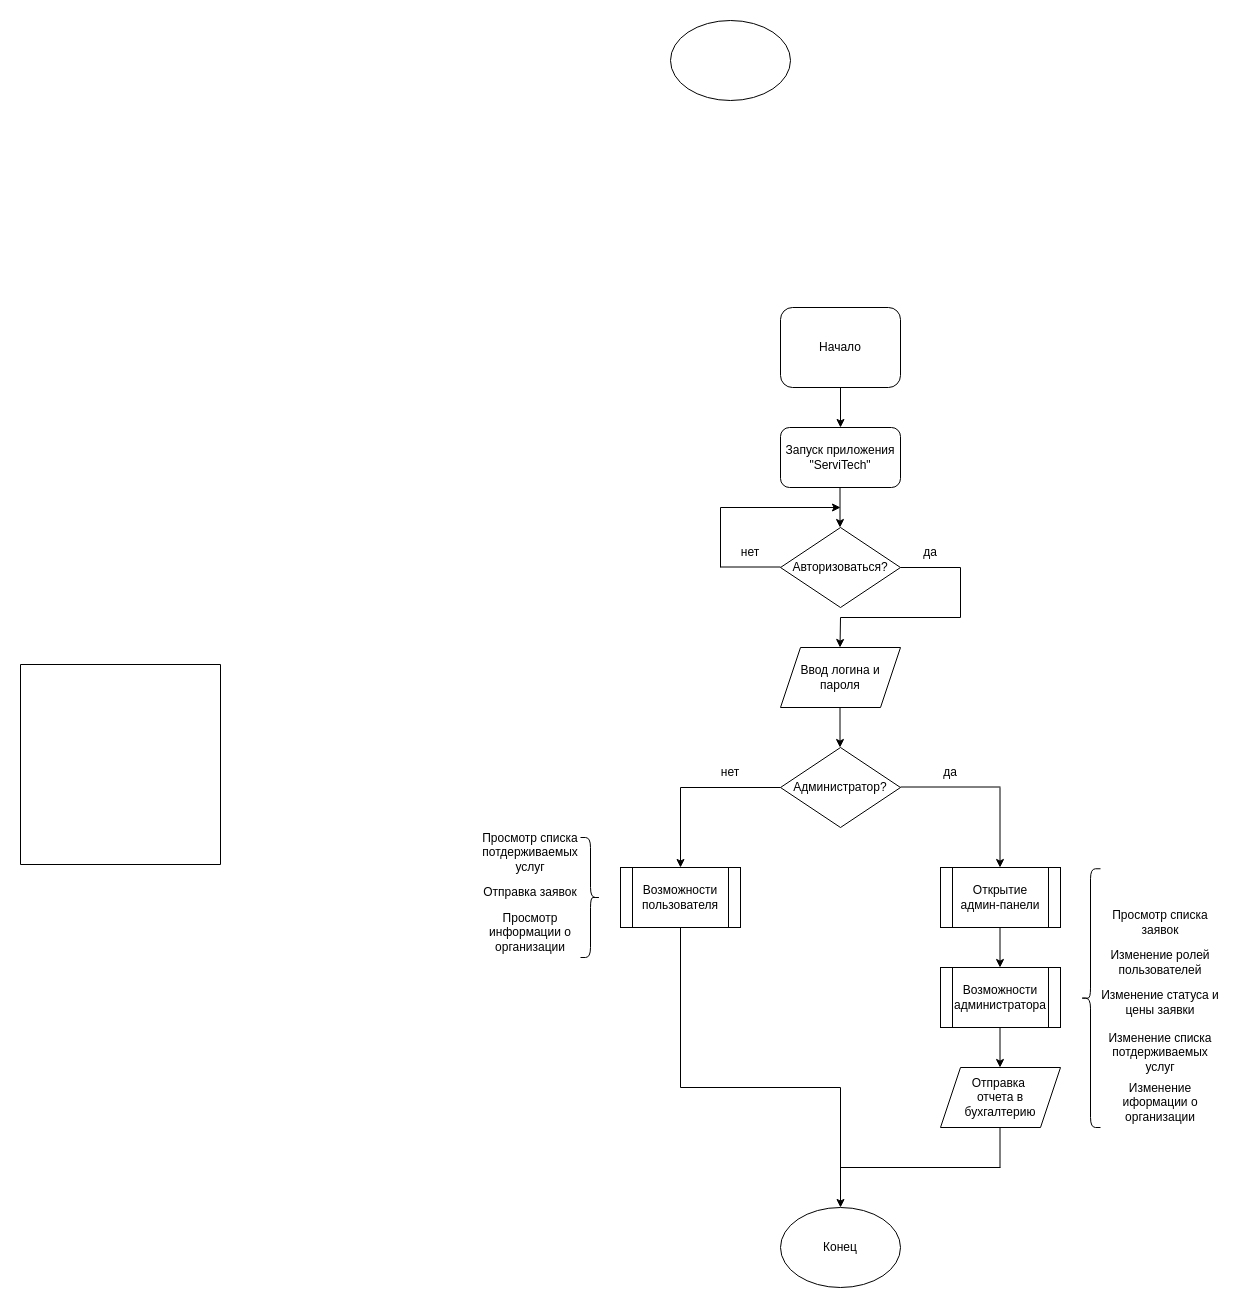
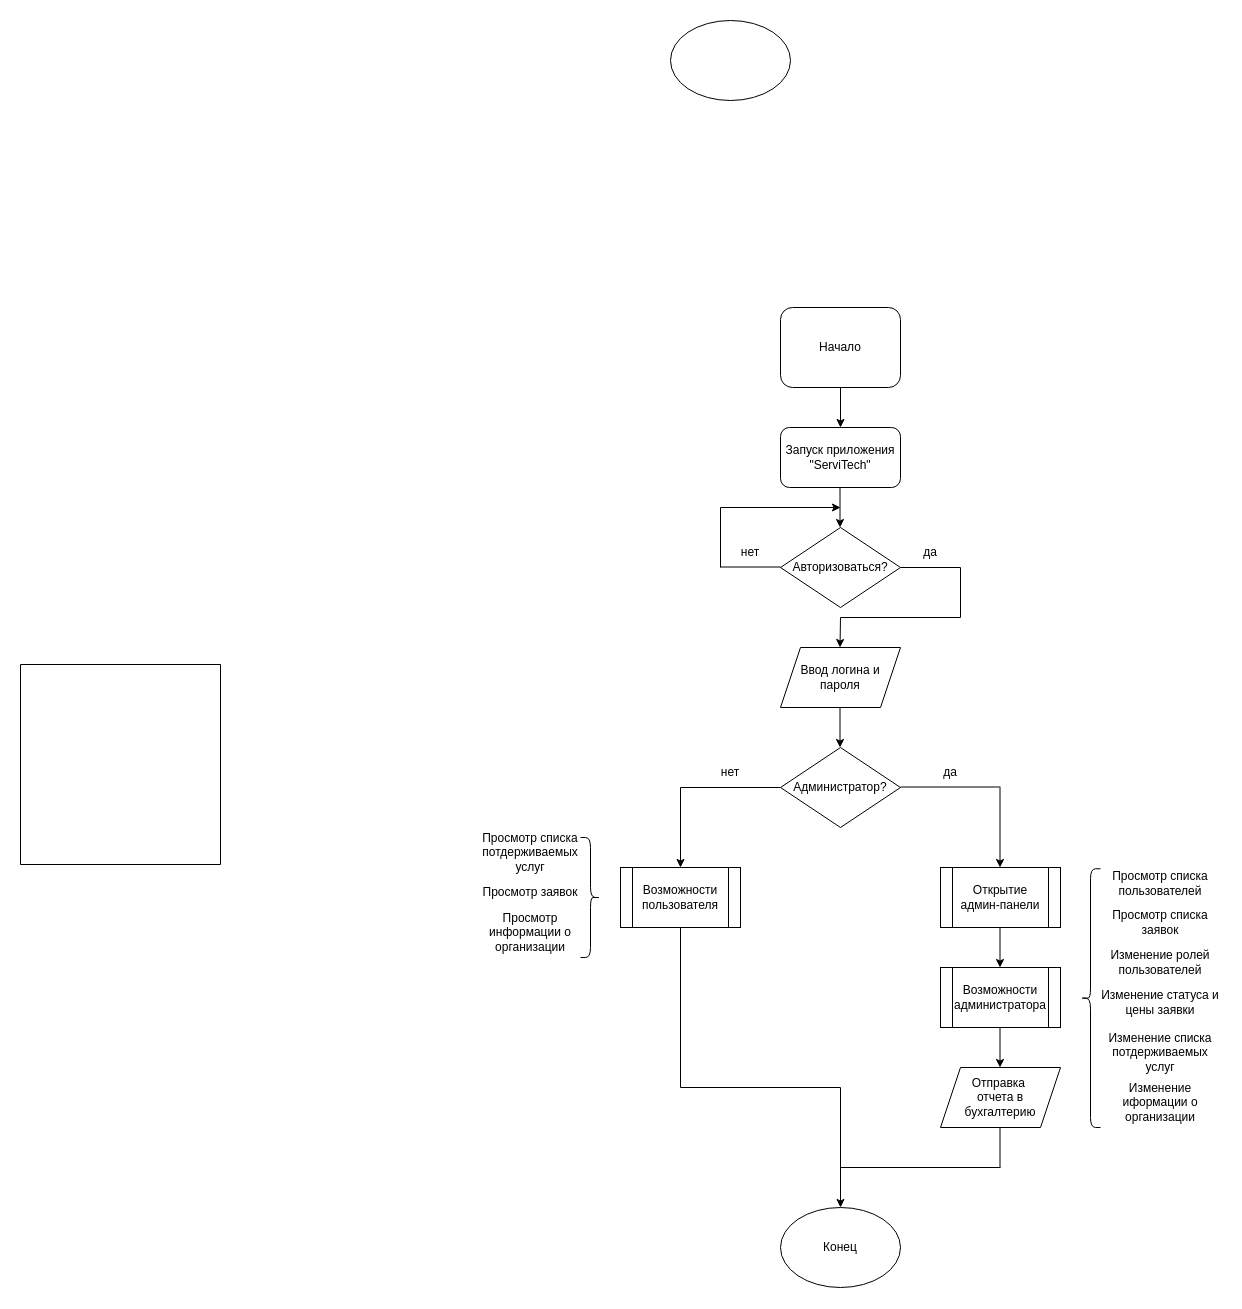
node "Просмотр списка пользователей": added
node "Отправка заявок": label "Отправка заявок" -> "Просмотр заявок"
